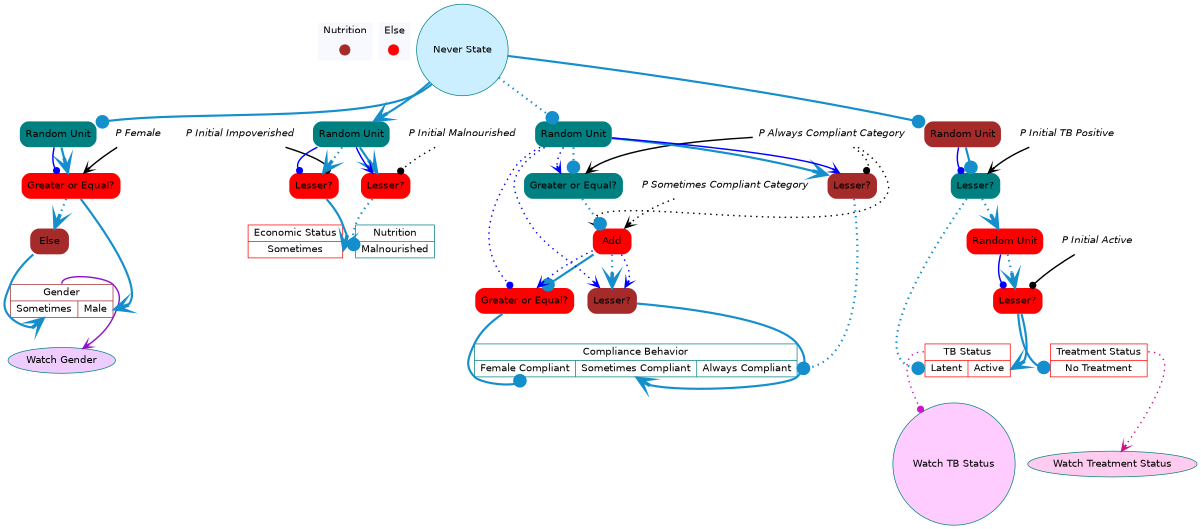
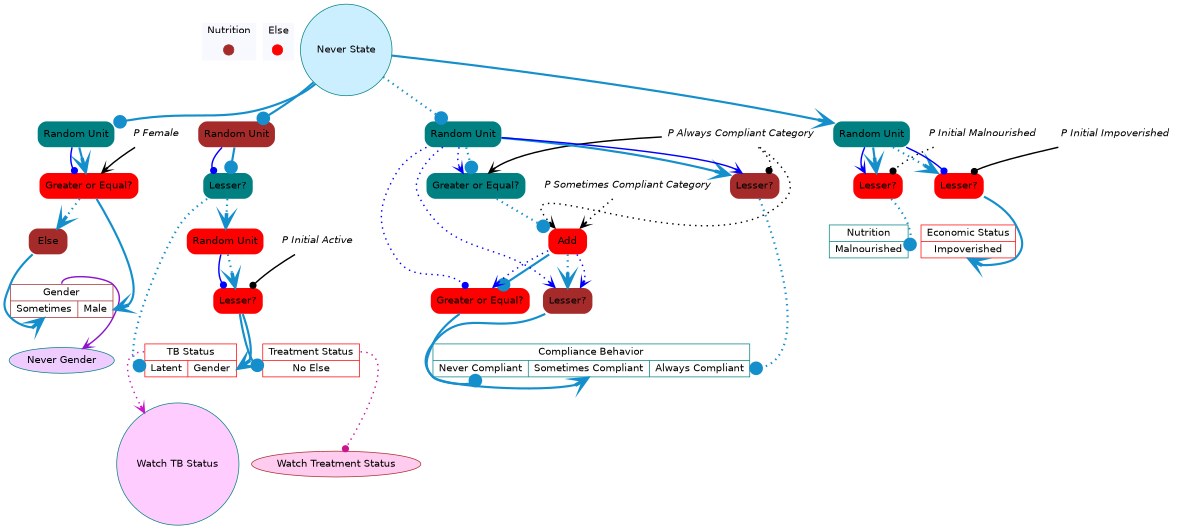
node "P Initial TB Positive": removed
node "Economic Status": text "Sometimes" -> "Impoverished"
node "Watch Gender": label "Watch Gender" -> "Never Gender"
node "Compliance Behavior": text "Female Compliant" -> "Never Compliant"
node "TB Status": text "Active" -> "Gender"
node "Treatment Status": text "No Treatment" -> "No Else"
edge "TB Status" -> "Watch TB Status": arrowhead dot -> vee
edge "Treatment Status" -> "Watch Treatment Status": arrowhead vee -> dot
node "Watch Treatment Status": color teal -> brown
